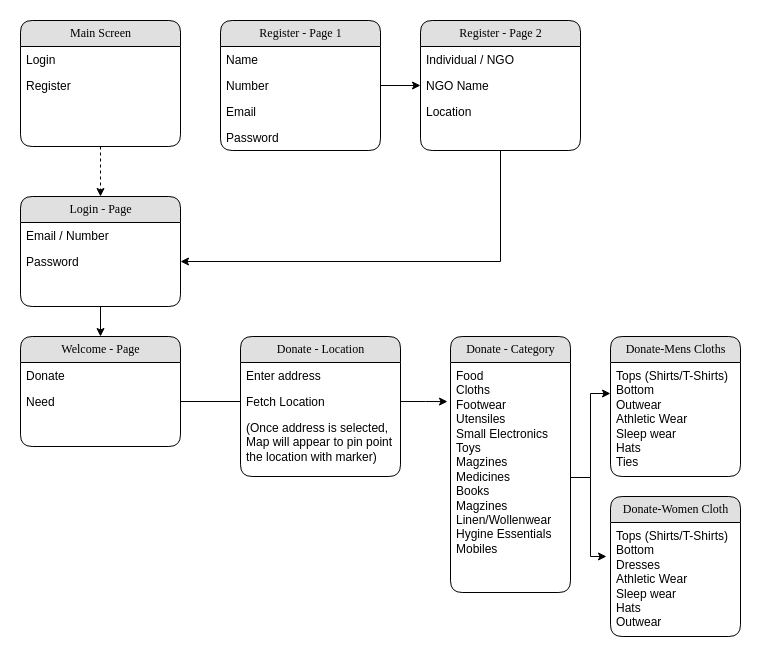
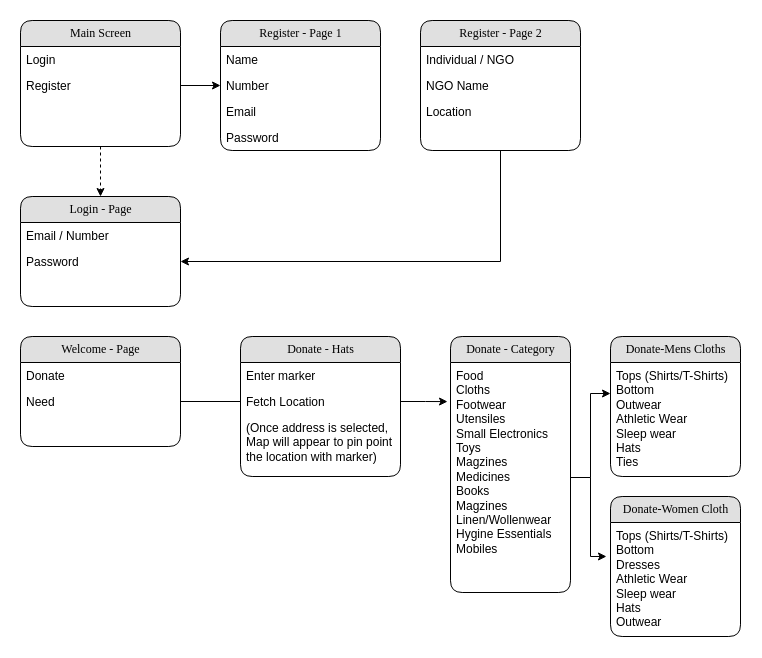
edge "Register" -> "Number": added
edge "Number" -> "NGO Name": removed
edge "Login - Page" -> "Welcome - Page": removed
node "Donate - Location": label "Donate - Location" -> "Donate - Hats"
node "Enter address": label "Enter address" -> "Enter marker"
